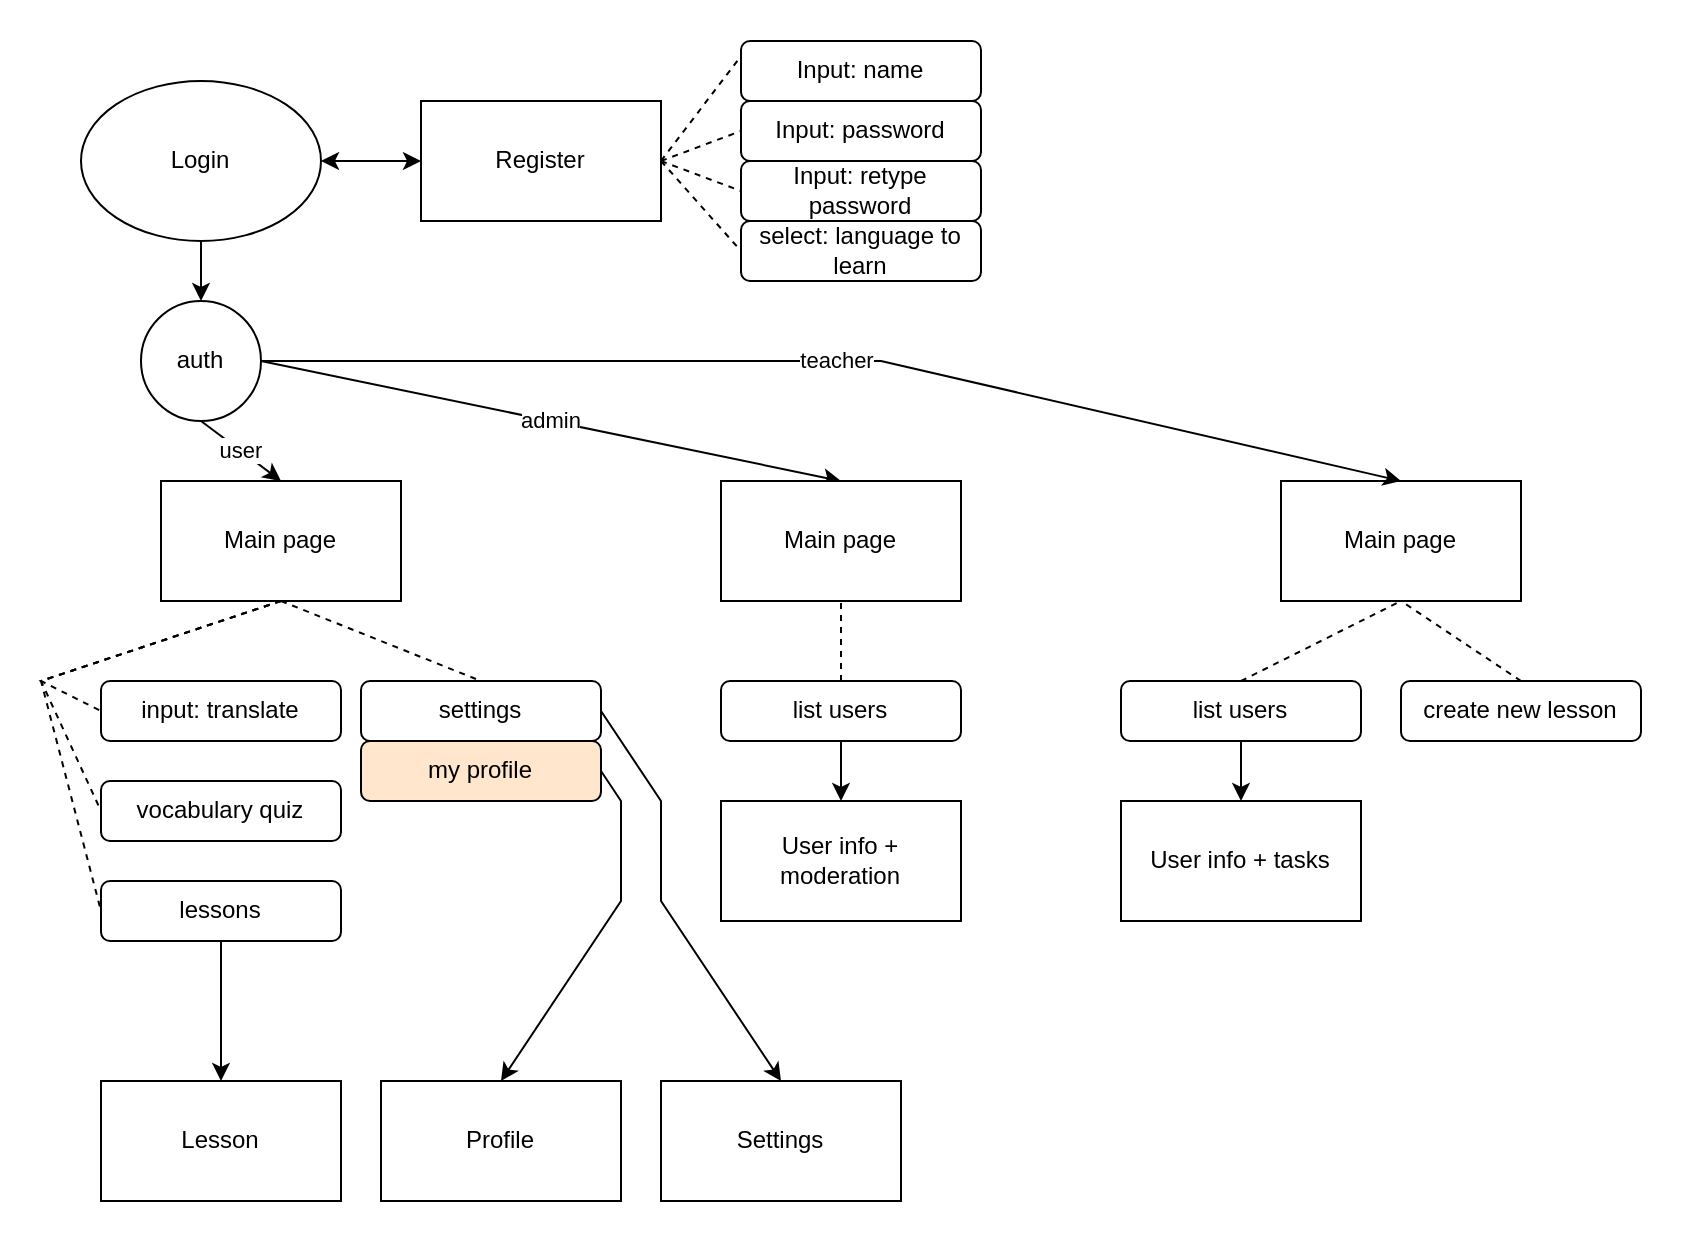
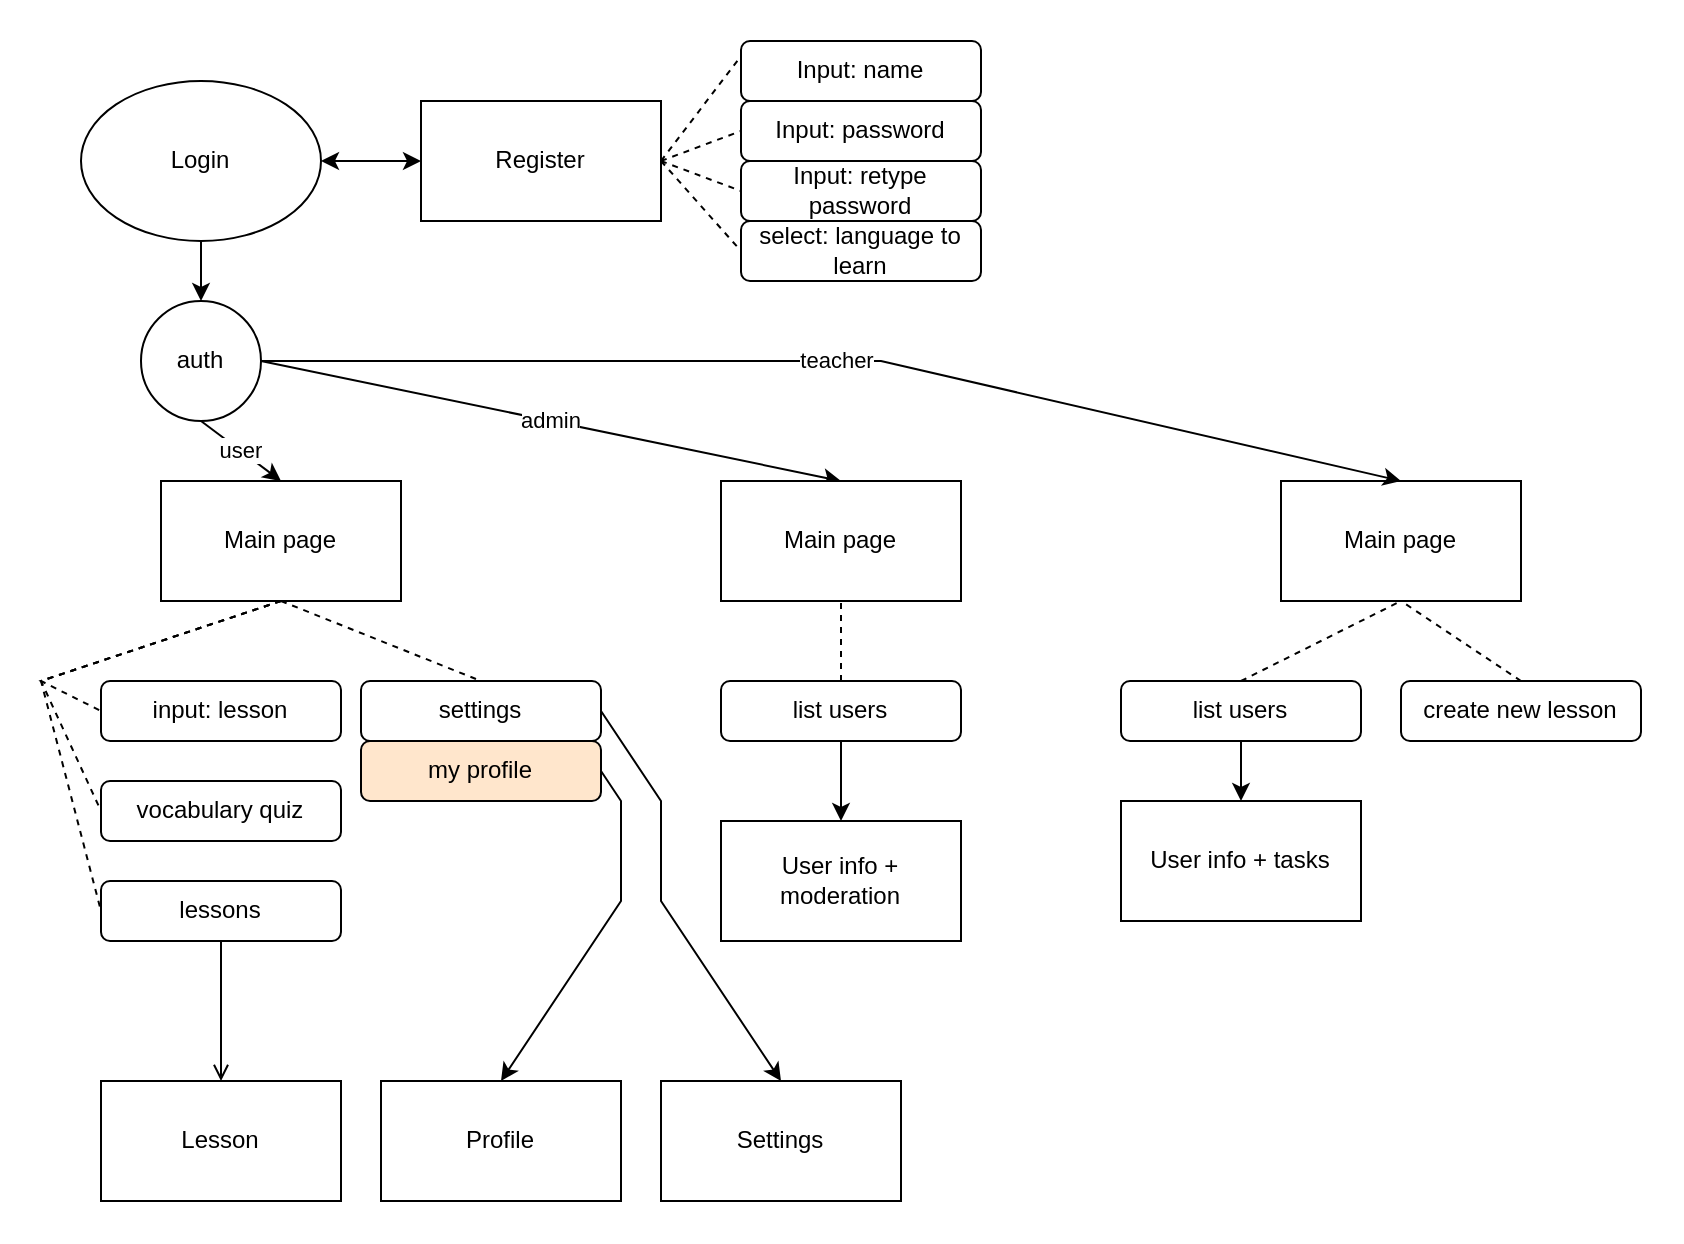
node "input: translate": label "input: translate" -> "input: lesson"
node "User info + moderation": moved (841, 861) -> (841, 881)
edge "lessons" -> "Lesson": arrowhead classic -> open
